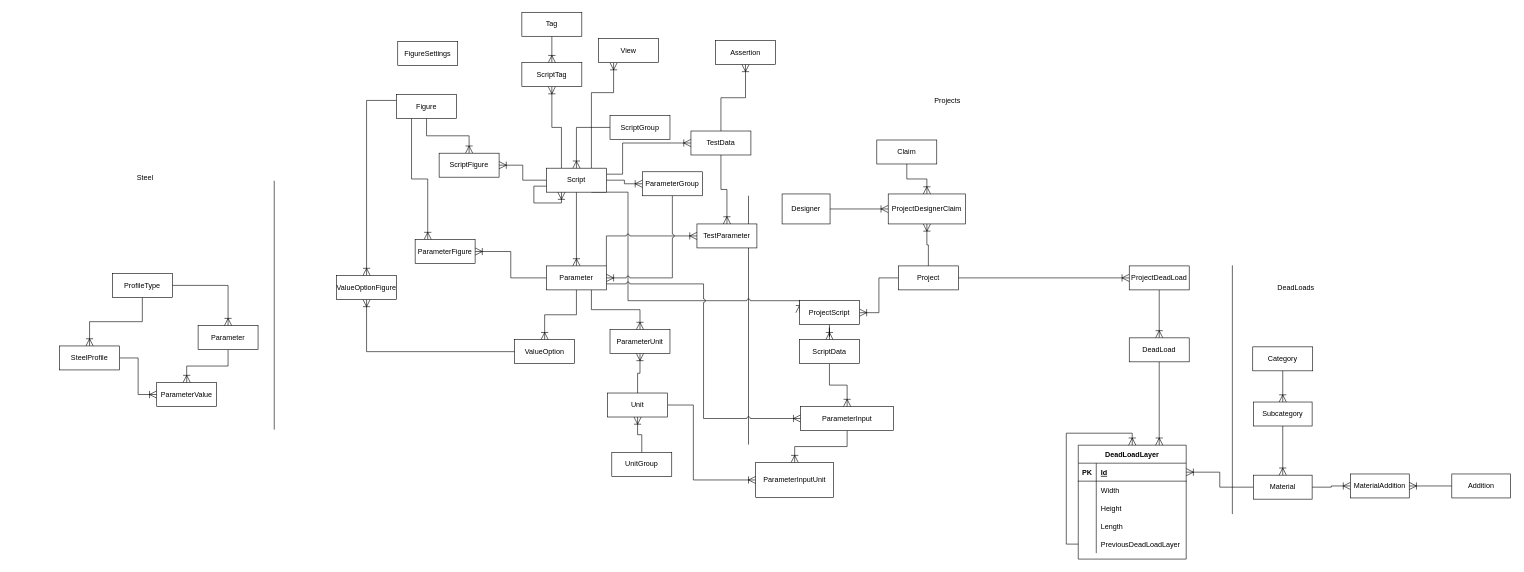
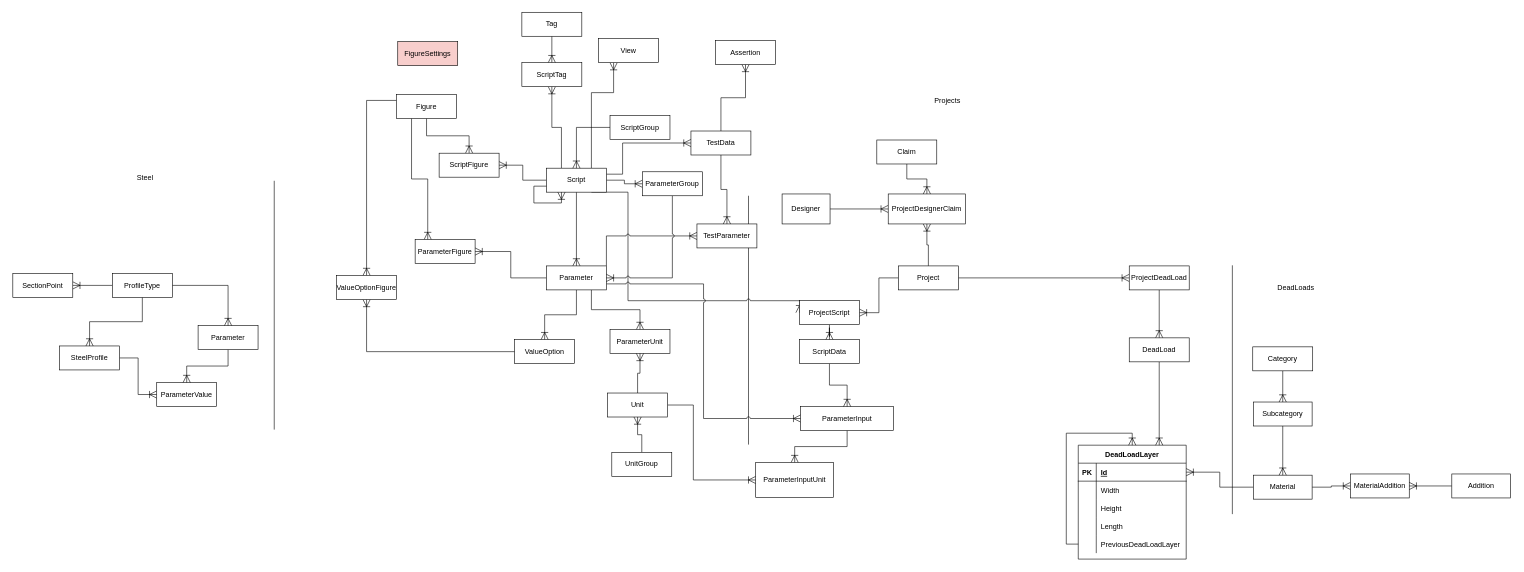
node "FigureSettings": fillcolor #ffffff -> #f8cecc
node "SectionPoint": added
edge "ProfileType" -> "SectionPoint": added
